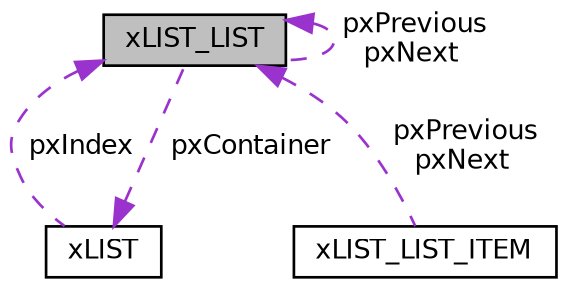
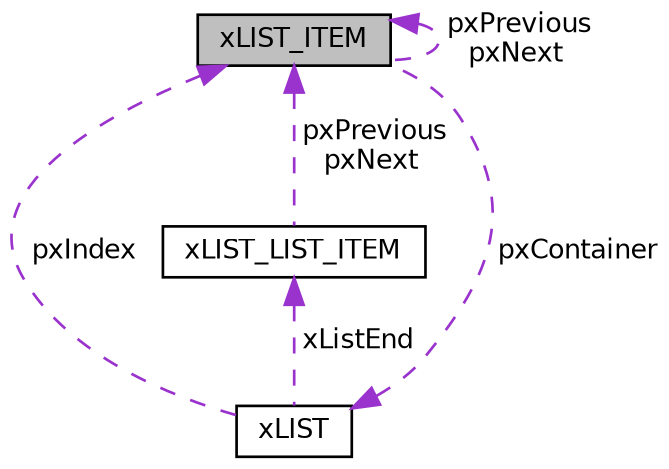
node "xLIST_LIST": label "xLIST_LIST" -> "xLIST_ITEM"
edge "xLIST" -> "xLIST_LIST_ITEM": added, label "xListEnd"
